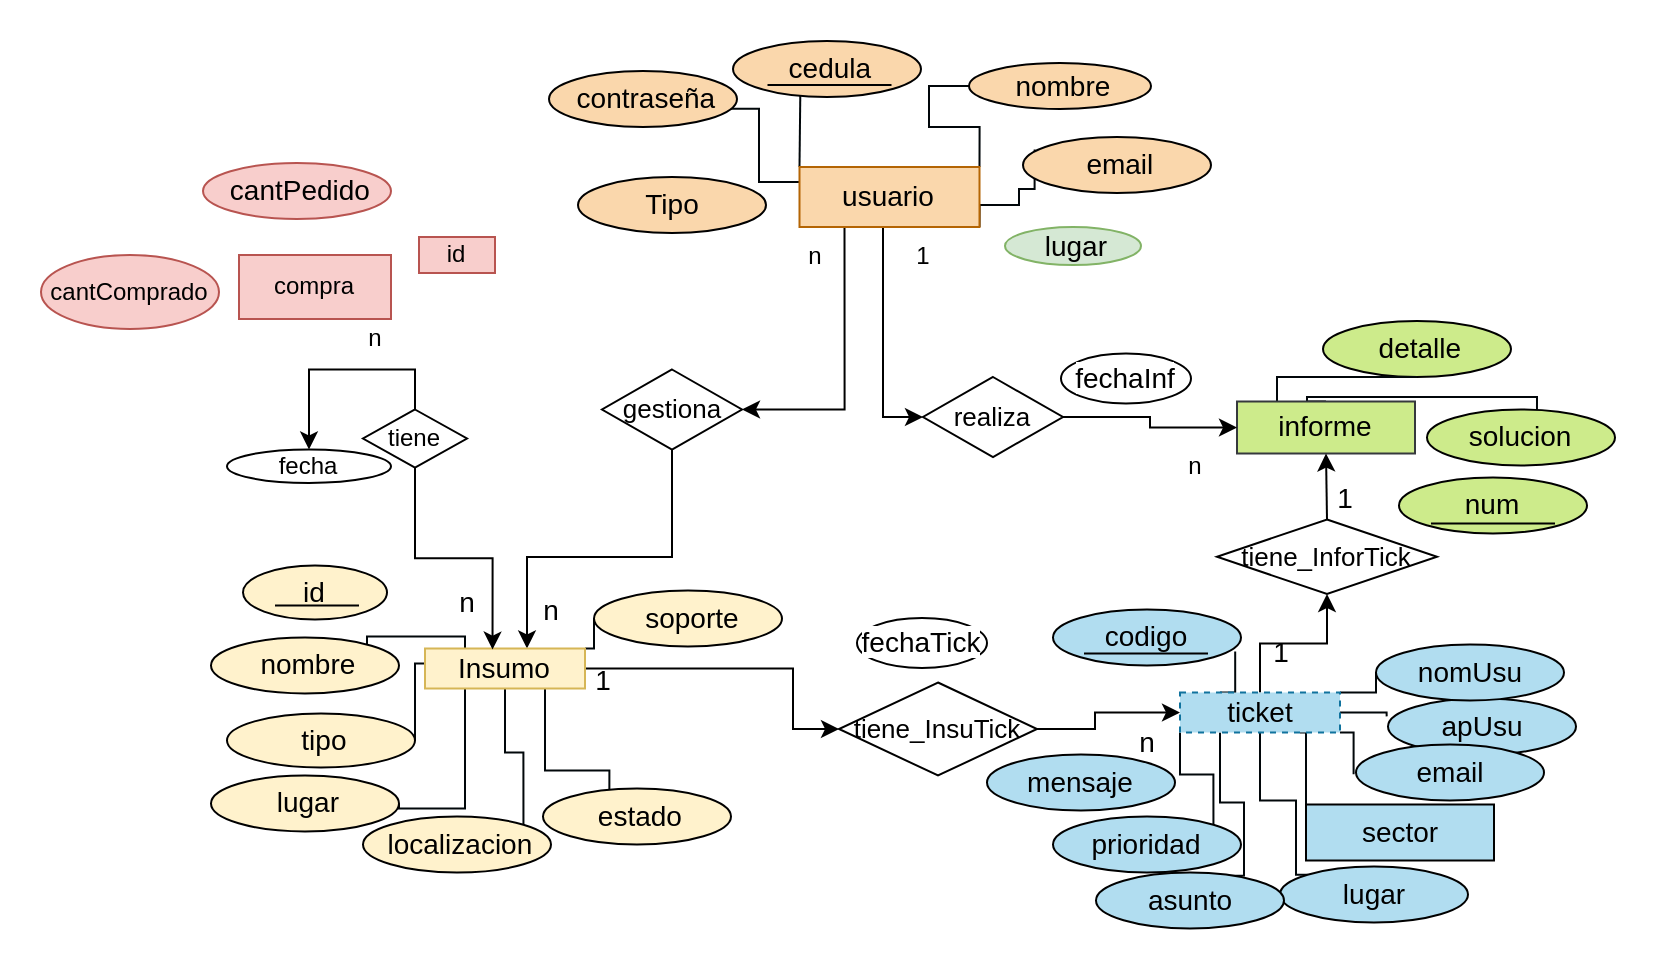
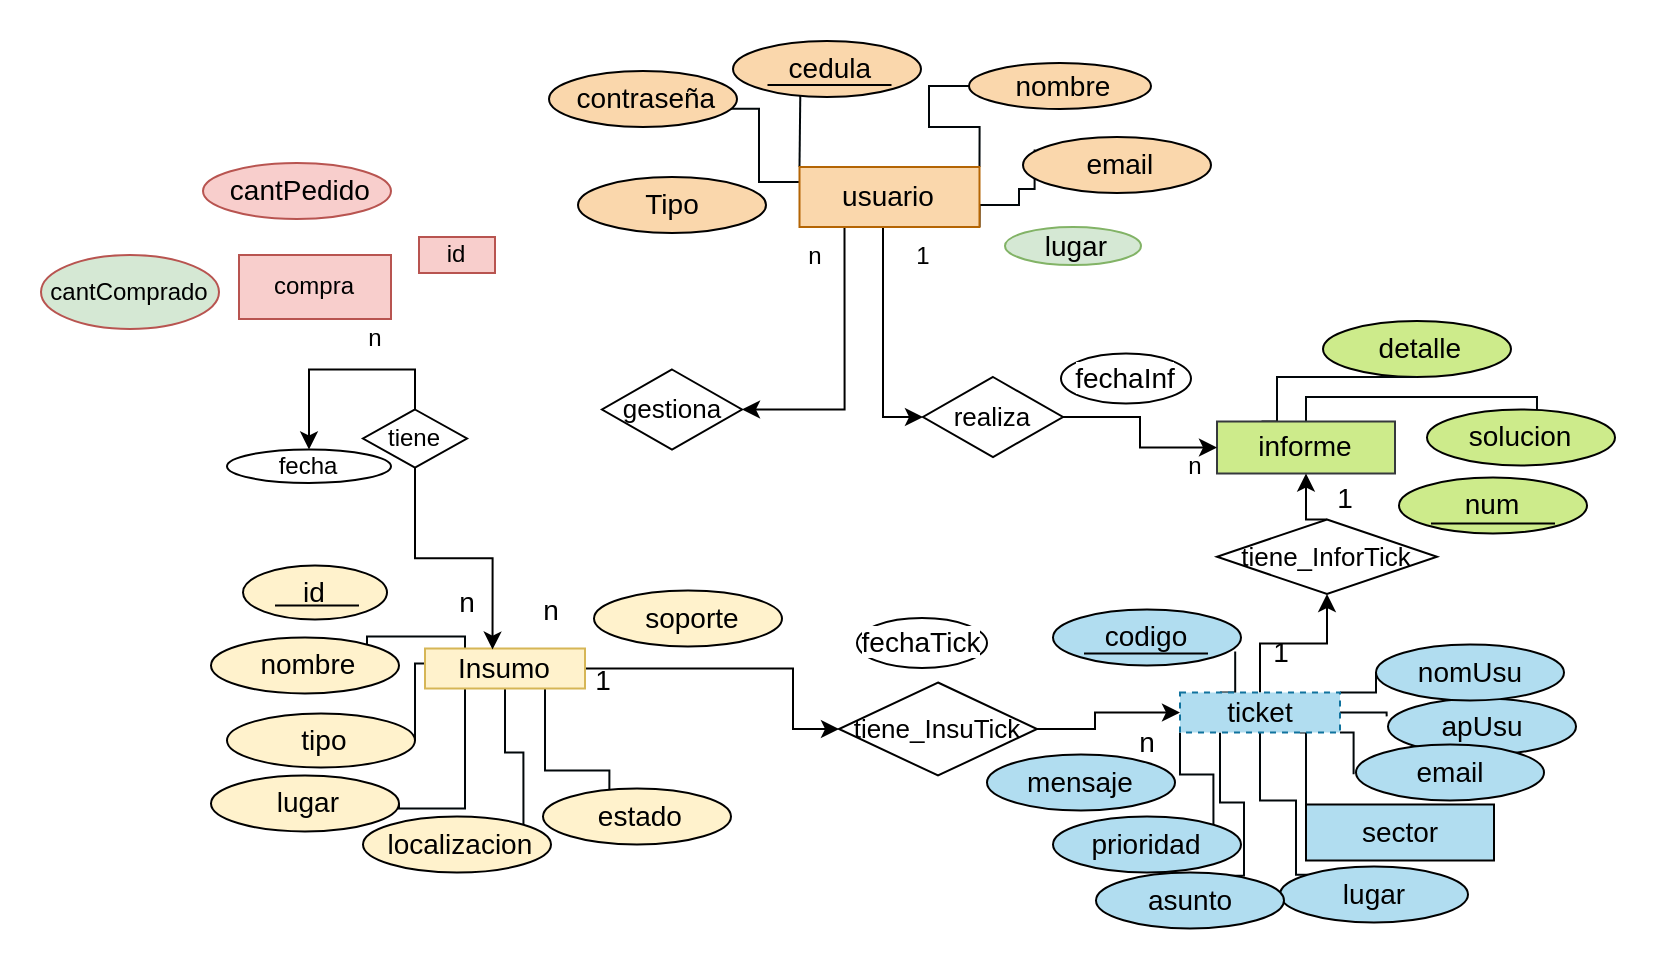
node "cantComprado": fillcolor #f8cecc -> #d5e8d4
node "informe": moved (1326, 428) -> (1306, 448)
edge "gestiona" -> "Insumo": removed
edge "soporte" -- "Insumo": removed
